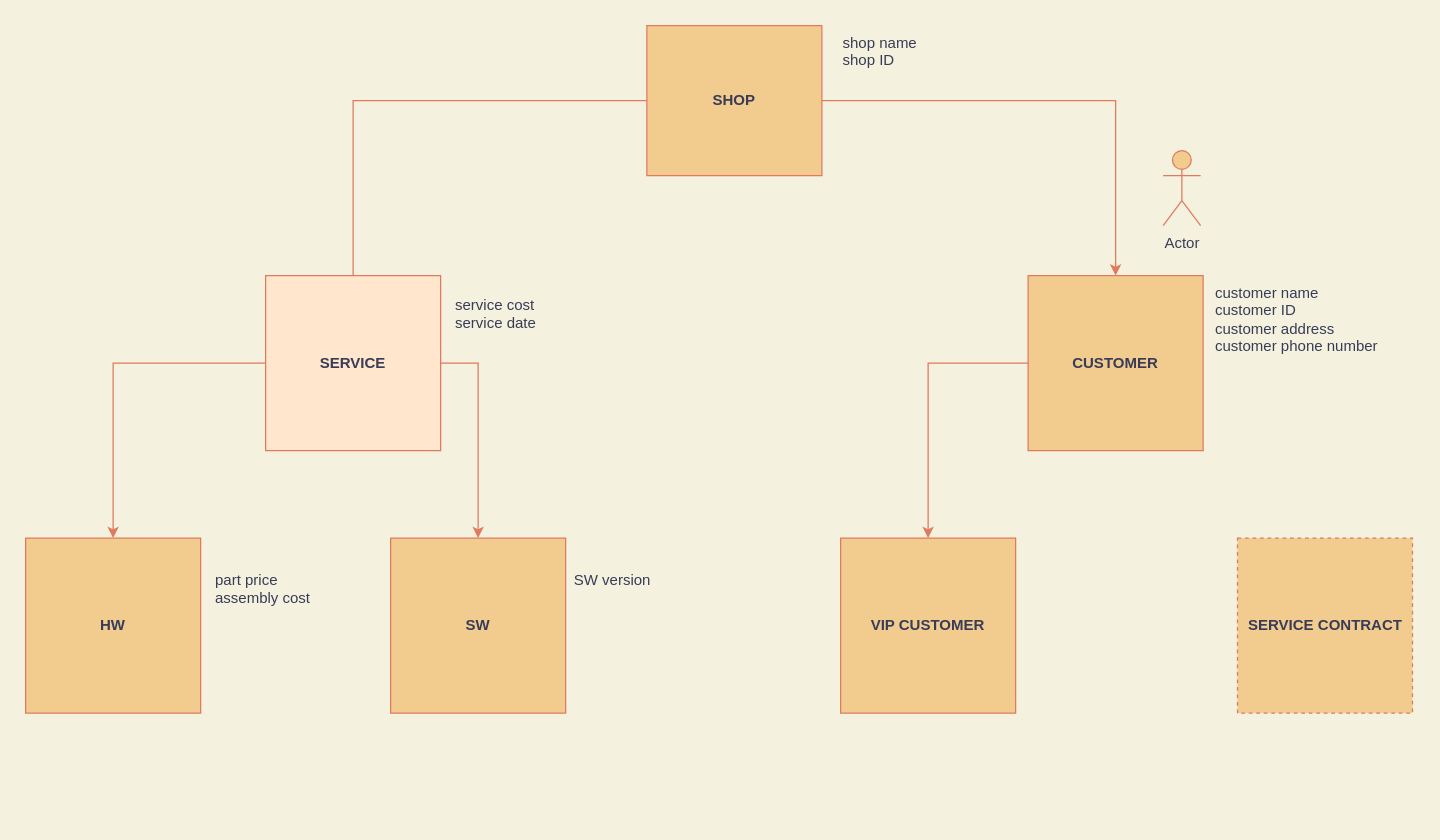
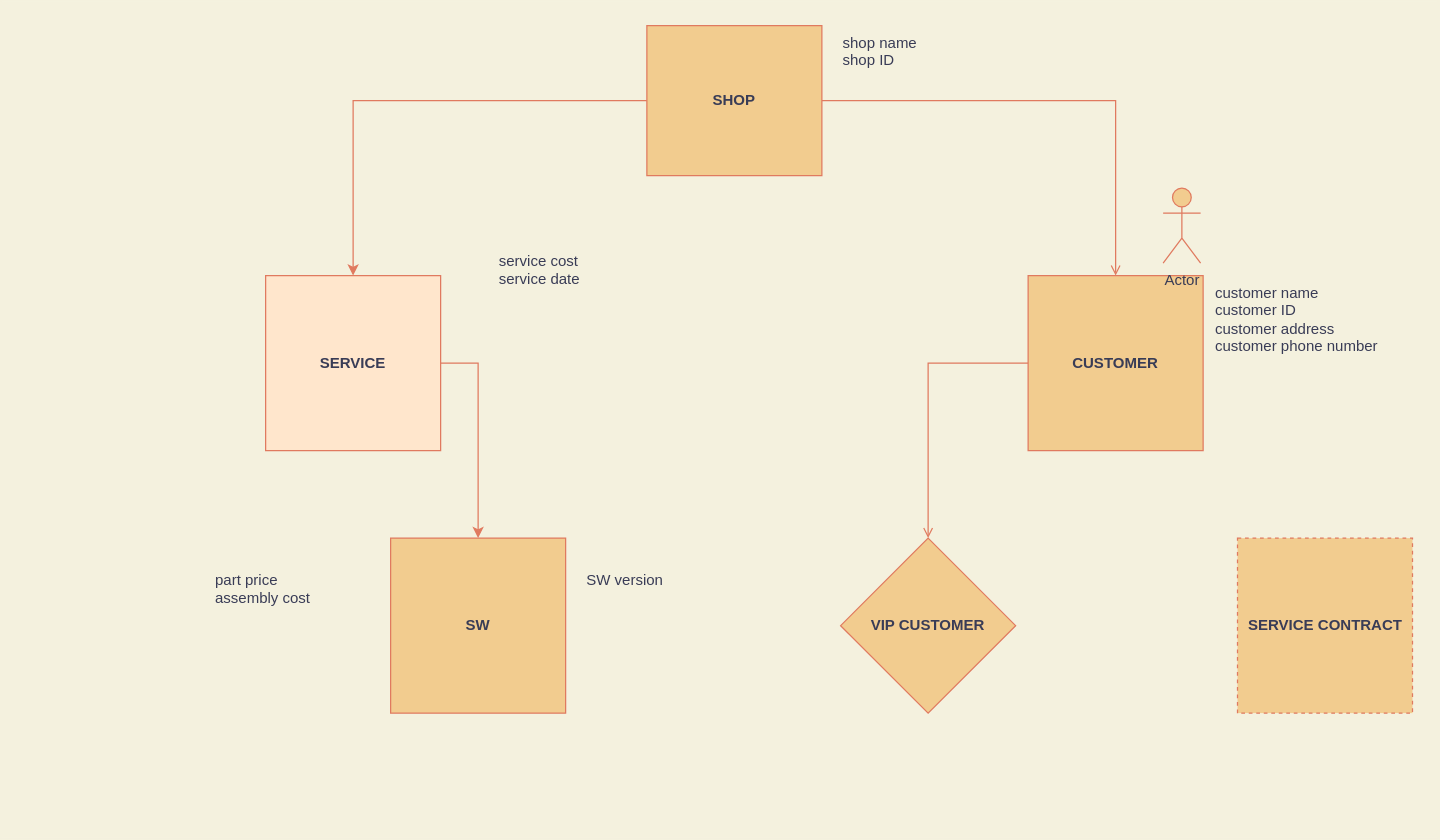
node "Actor": moved (1182, 188) -> (1182, 226)
edge "SHOP" -> "CUSTOMER": arrowhead classic -> open
edge "SHOP" -- "SERVICE": arrowhead none -> classic
edge "SERVICE" -> "HW": removed
node "service cost service date": moved (550, 413) -> (594, 369)
edge "CUSTOMER" -> "VIP CUSTOMER": arrowhead classic -> open
node "HW": removed
node "VIP CUSTOMER": shape rectangle -> diamond
node "SW version": moved (669, 688) -> (681, 688)
